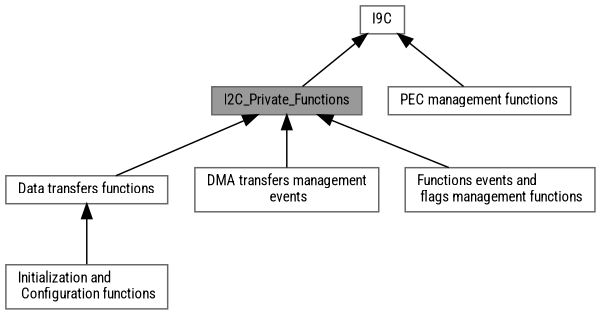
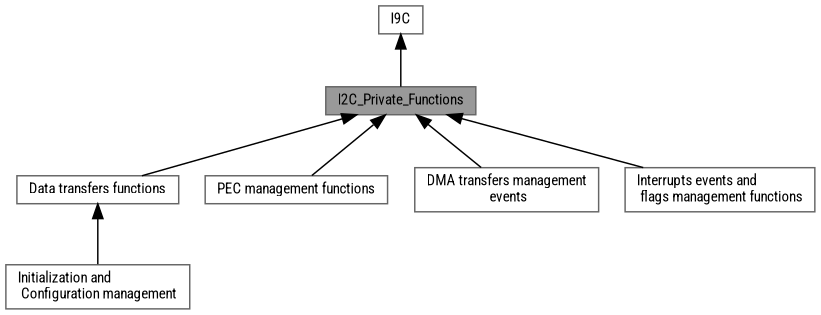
edge "PEC management functions" -> "I9C": now "PEC management functions" -> "I2C_Private_Functions"
node "Functions events and flags management functions": label "Functions events and flags management functions" -> "Interrupts events and flags management functions"
node "Initialization and Configuration functions": label "Initialization and Configuration functions" -> "Initialization and Configuration management"
